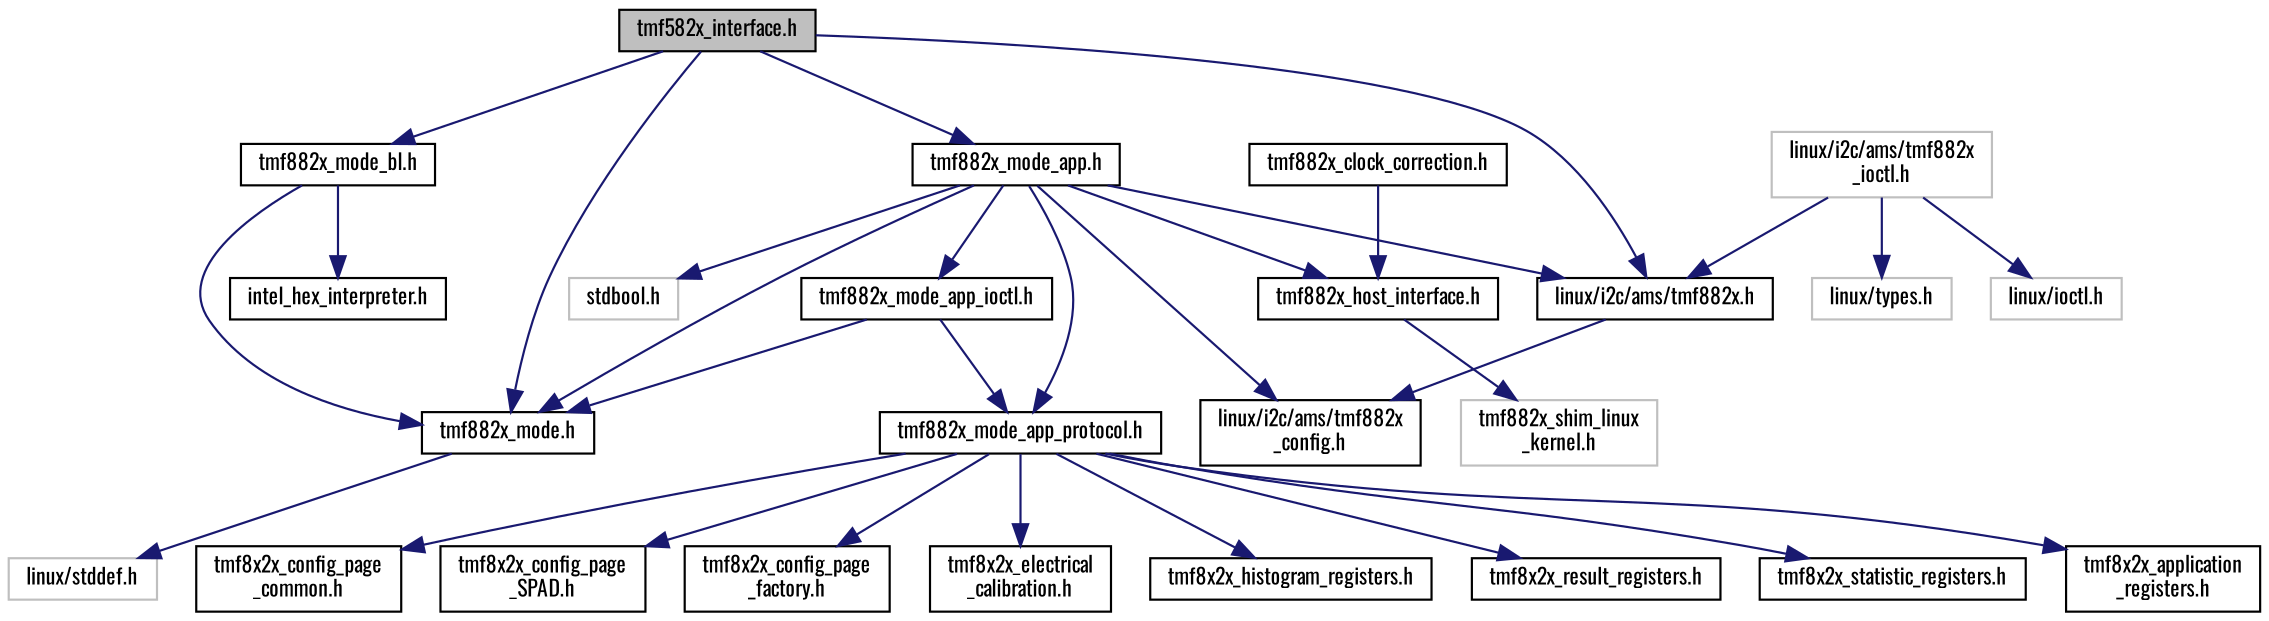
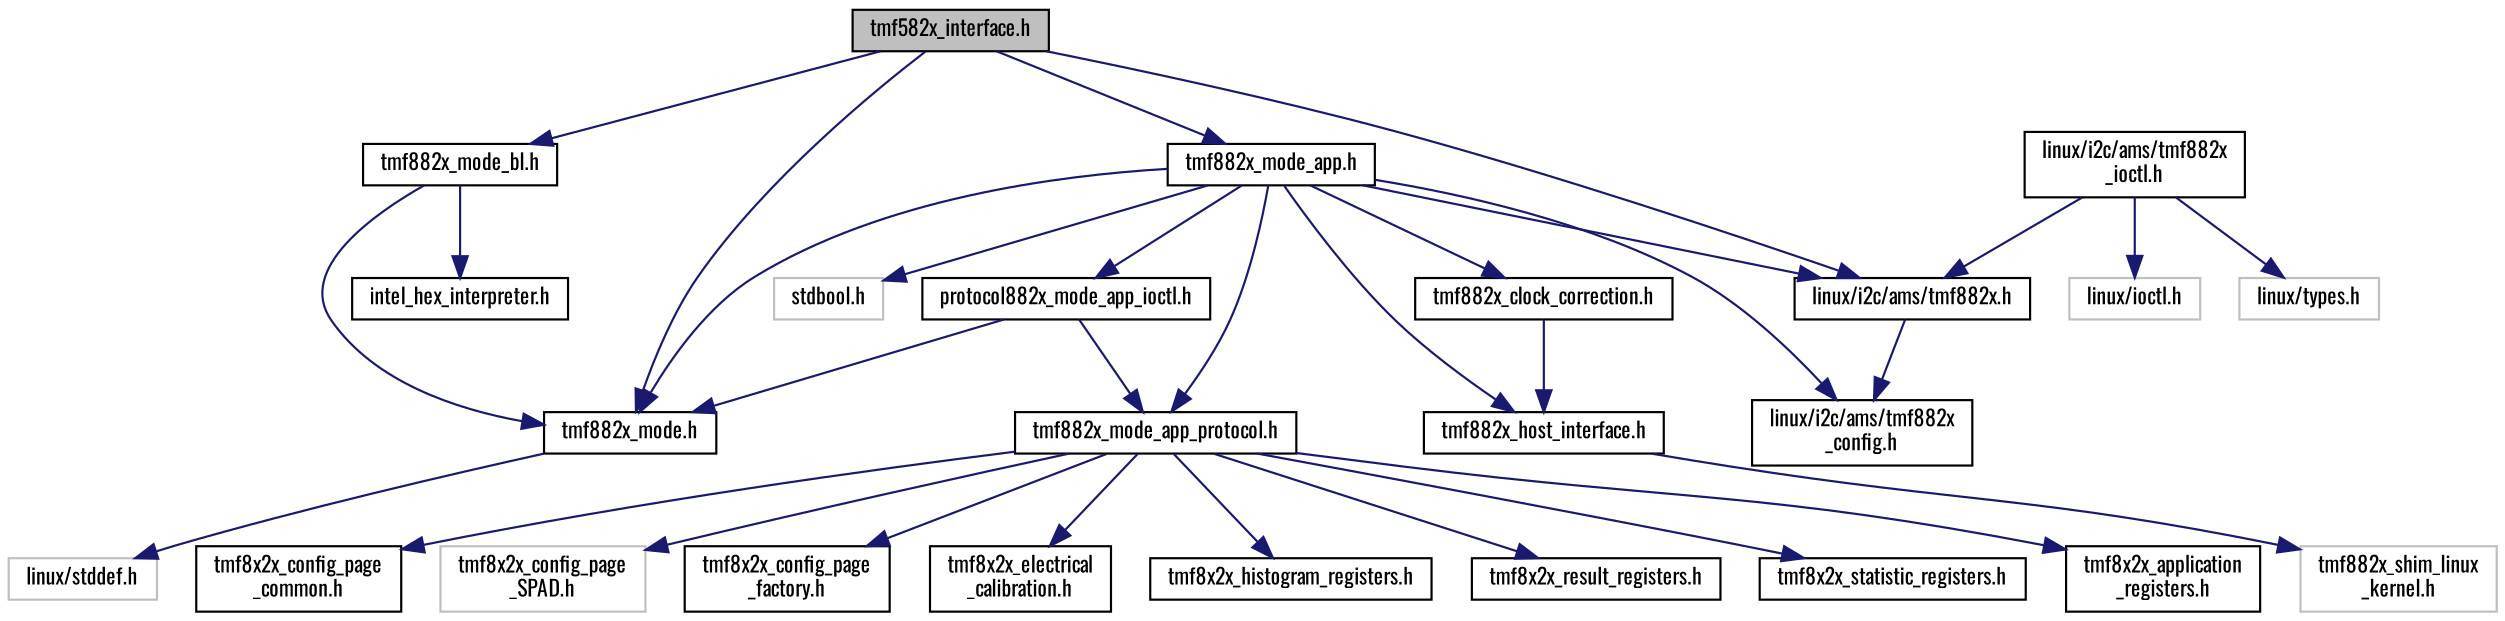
node "linux/i2c/ams/tmf882x _ioctl.h": color grey75 -> black
edge "tmf882x_mode_app.h" -> "tmf882x_clock_correction.h": added
node "tmf882x_mode_app_ioctl.h": label "tmf882x_mode_app_ioctl.h" -> "protocol882x_mode_app_ioctl.h"
node "tmf8x2x_config_page _SPAD.h": color black -> grey75
